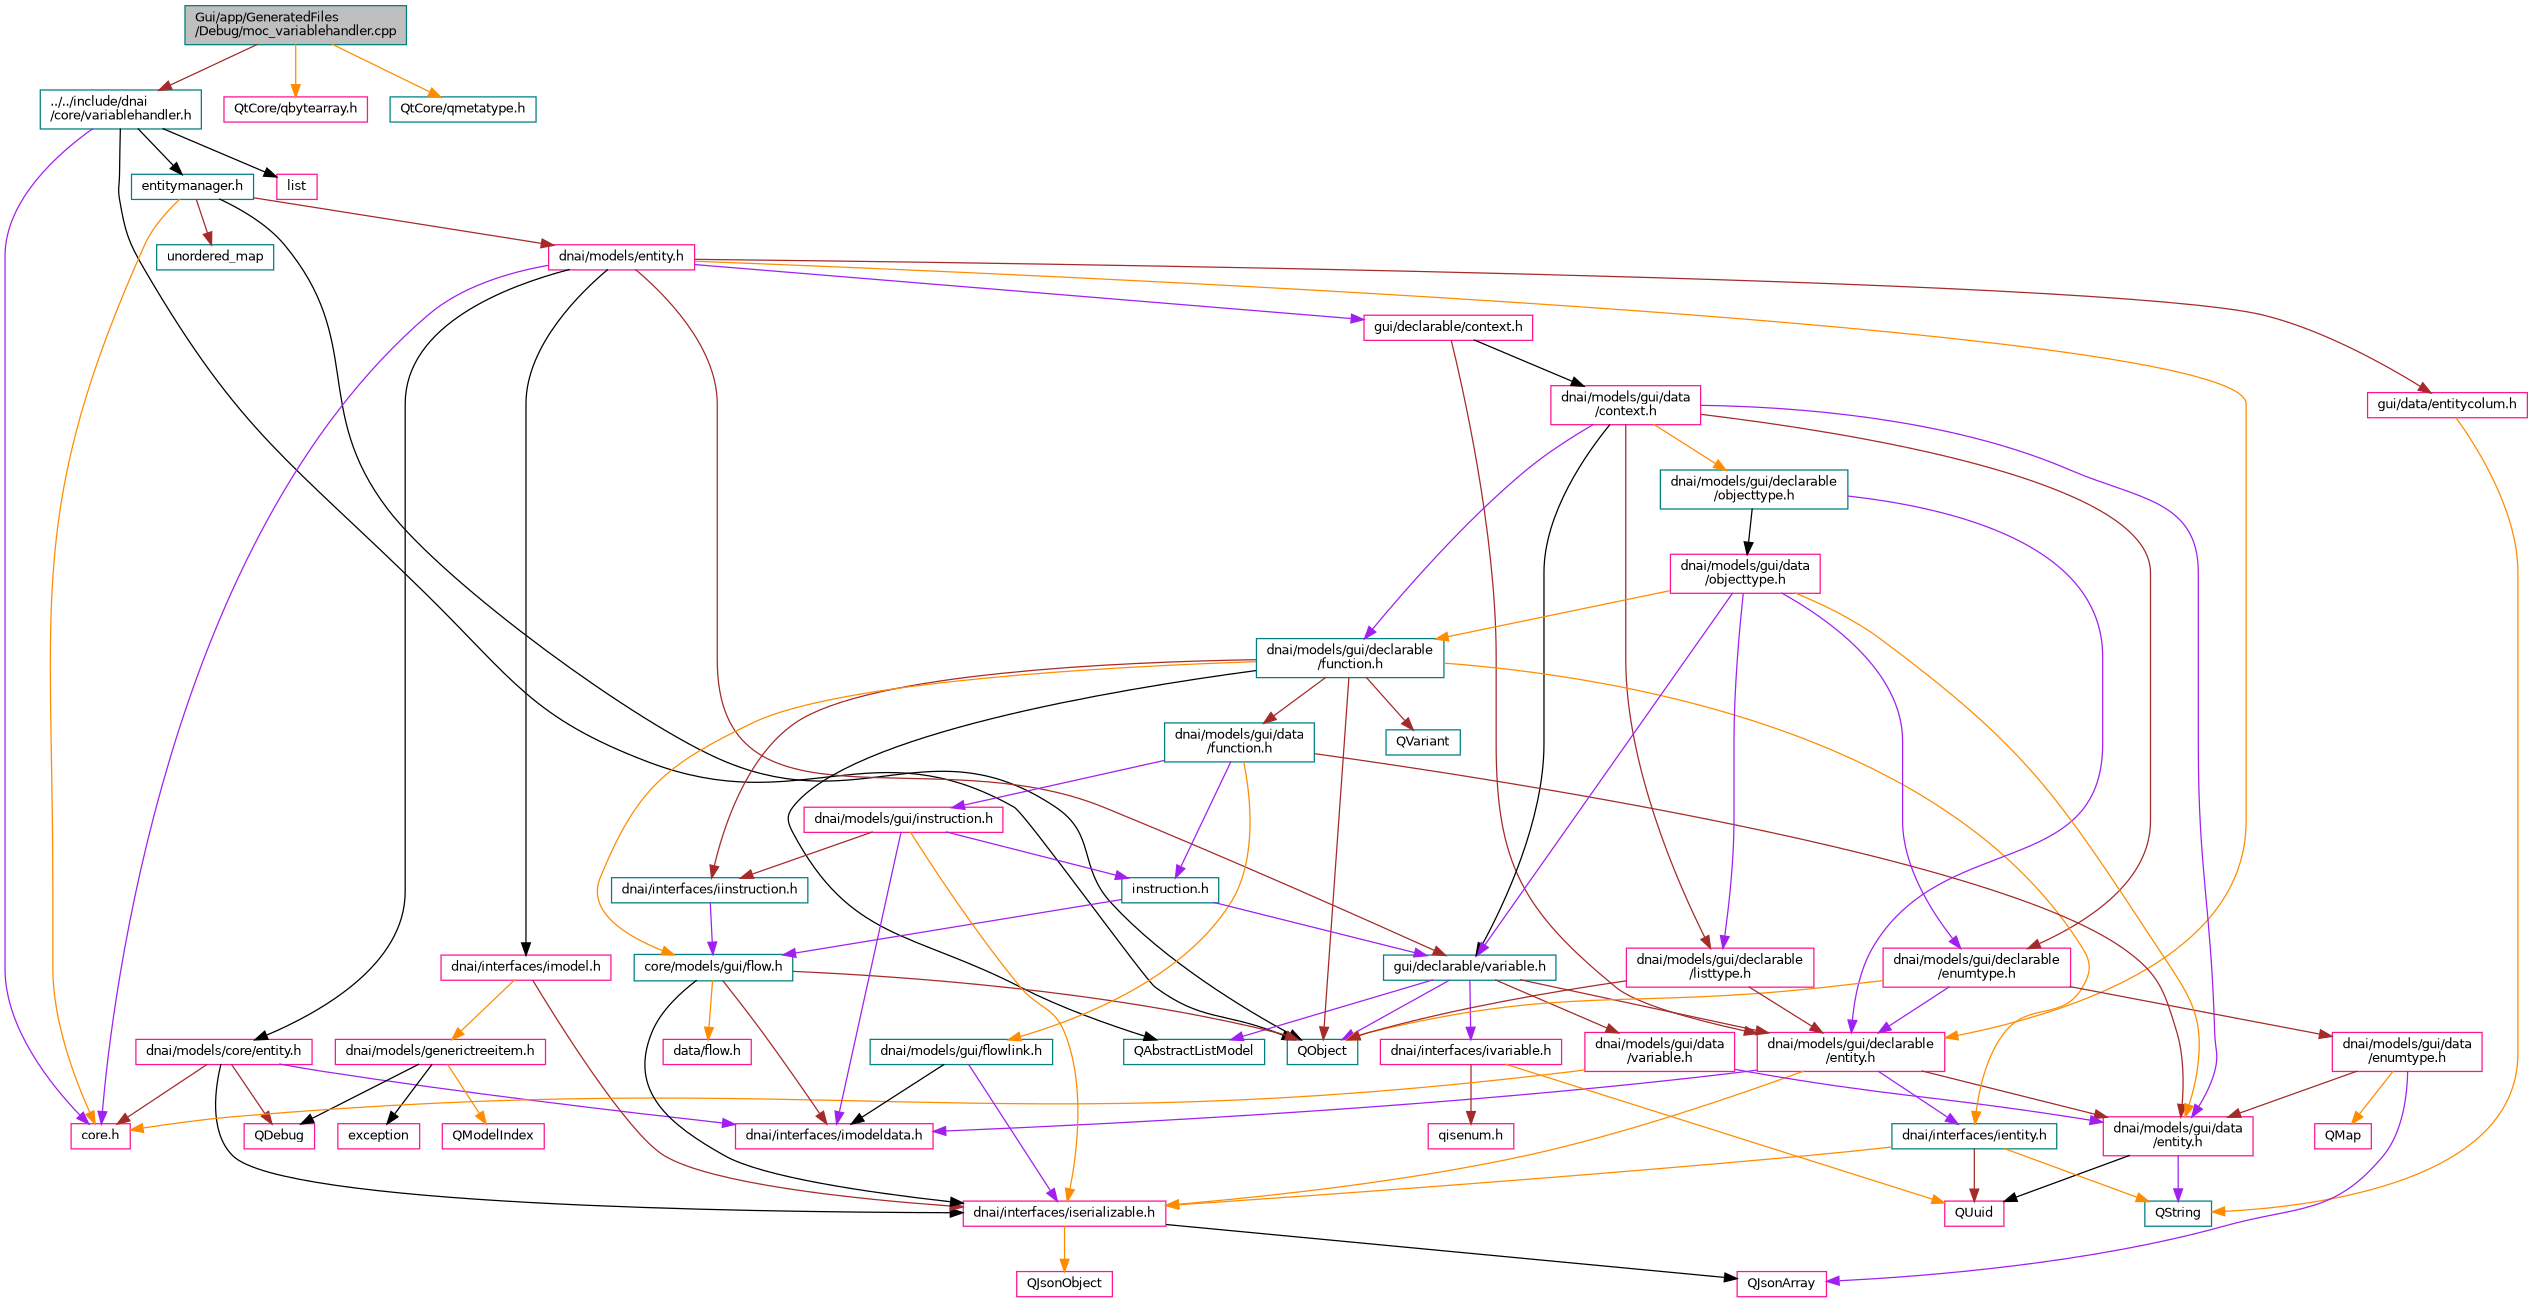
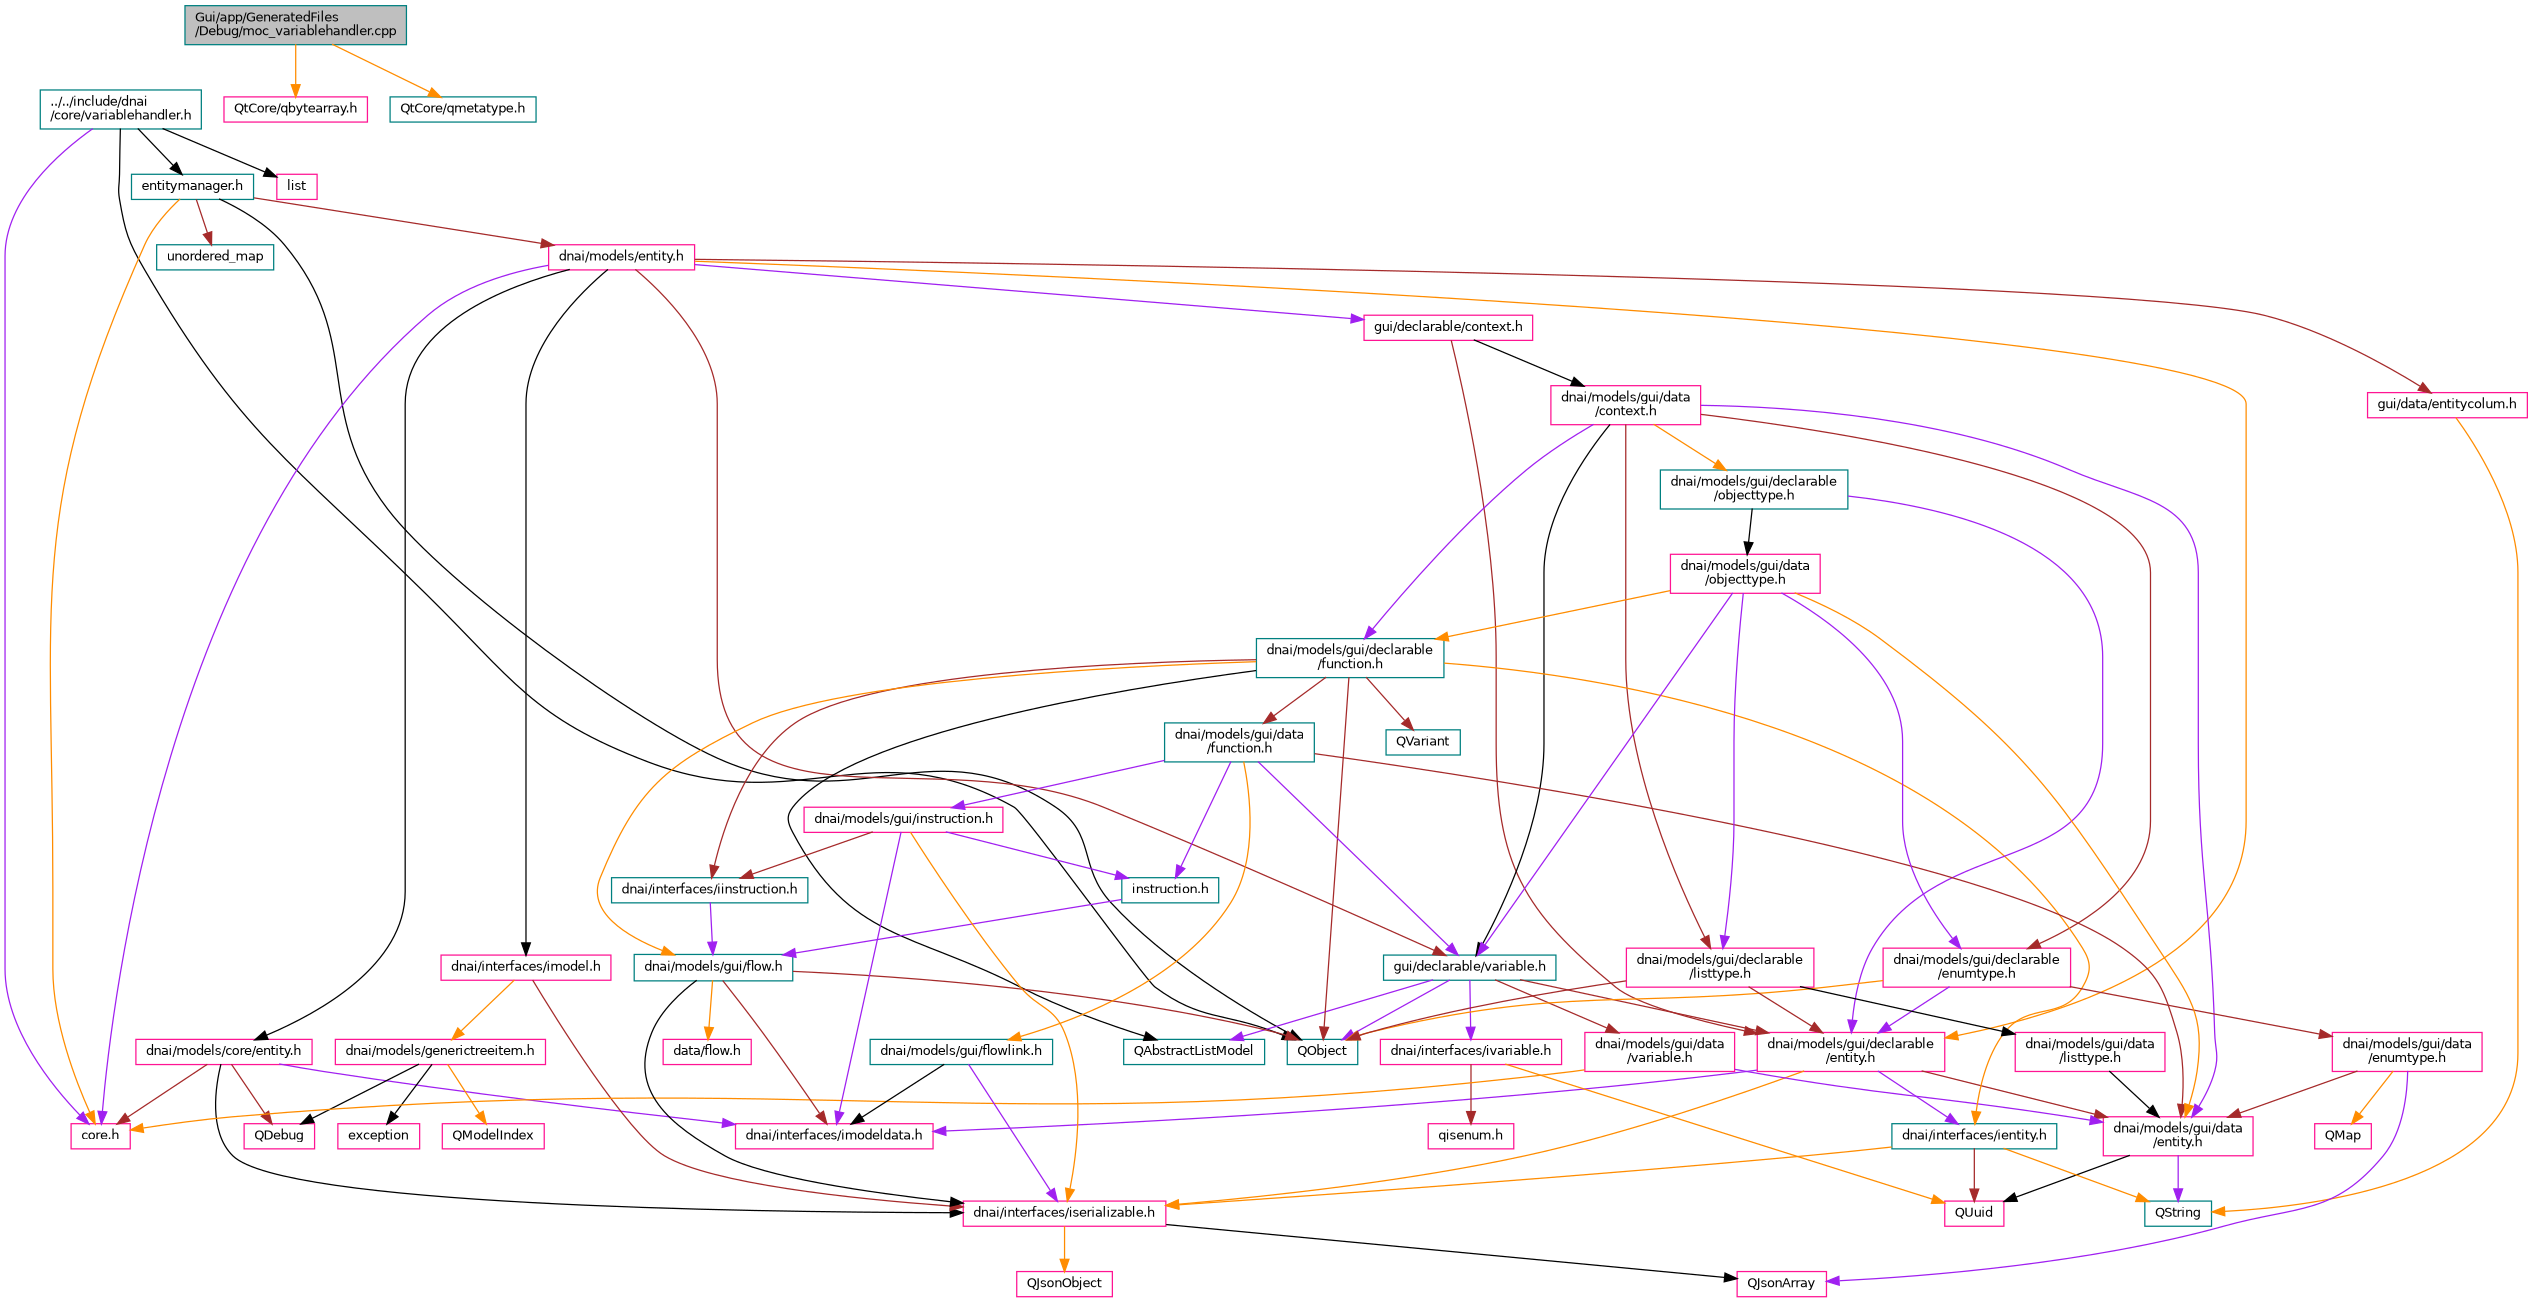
edge "Gui/app/GeneratedFiles /Debug/moc_variablehandler.cpp" -> "../../include/dnai /core/variablehandler.h": removed
edge "instruction.h" -> "gui/declarable/variable.h": now "dnai/models/gui/data /function.h" -> "gui/declarable/variable.h"
node "core/models/gui/flow.h": label "core/models/gui/flow.h" -> "dnai/models/gui/flow.h"
node "dnai/models/gui/data /listtype.h": added
